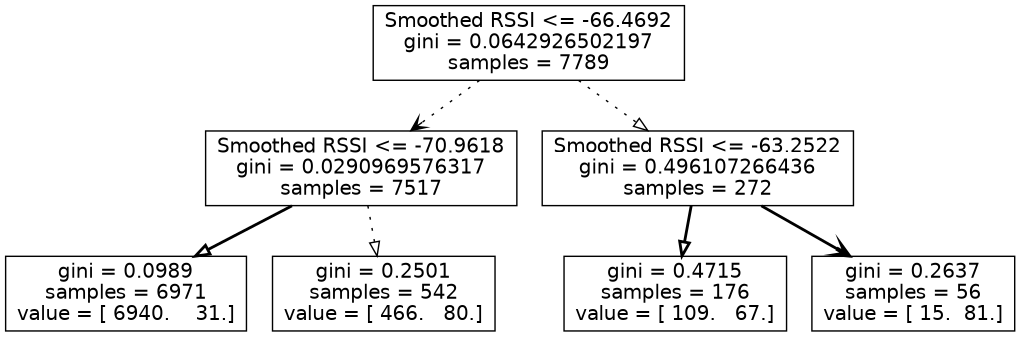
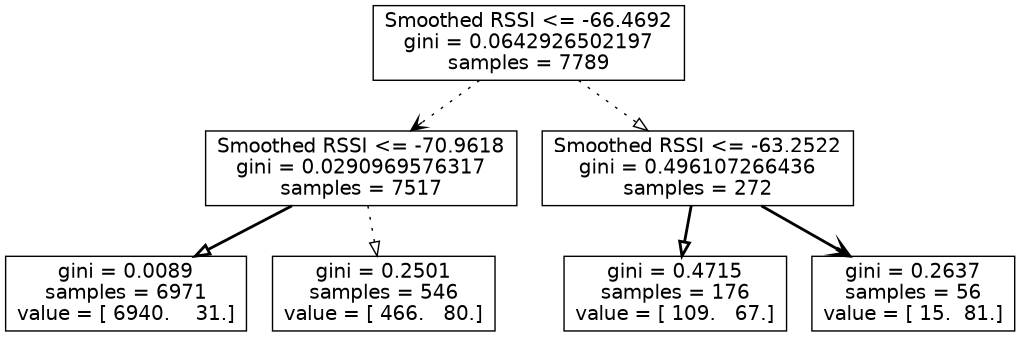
node "gini = 0.0989 samples = 6971 value = [ 6940.    31.]": label "gini = 0.0989 samples = 6971 value = [ 6940.    31.]" -> "gini = 0.0089 samples = 6971 value = [ 6940.    31.]"
node "gini = 0.2501 samples = 542 value = [ 466.   80.]": label "gini = 0.2501 samples = 542 value = [ 466.   80.]" -> "gini = 0.2501 samples = 546 value = [ 466.   80.]"
